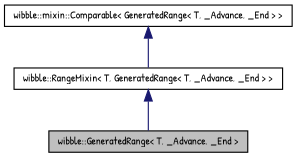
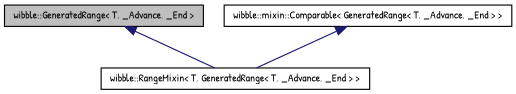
edge "wibble::GeneratedRange< T, _Advance, _End >" -> "wibble::RangeMixin< T, GeneratedRange< T, _Advance, _End > >": reversed
